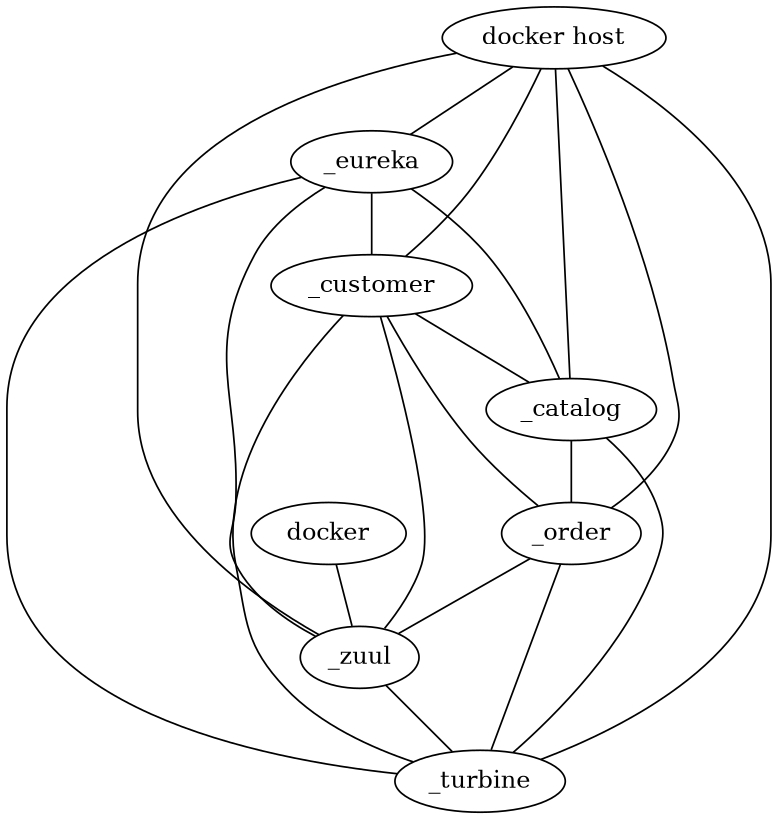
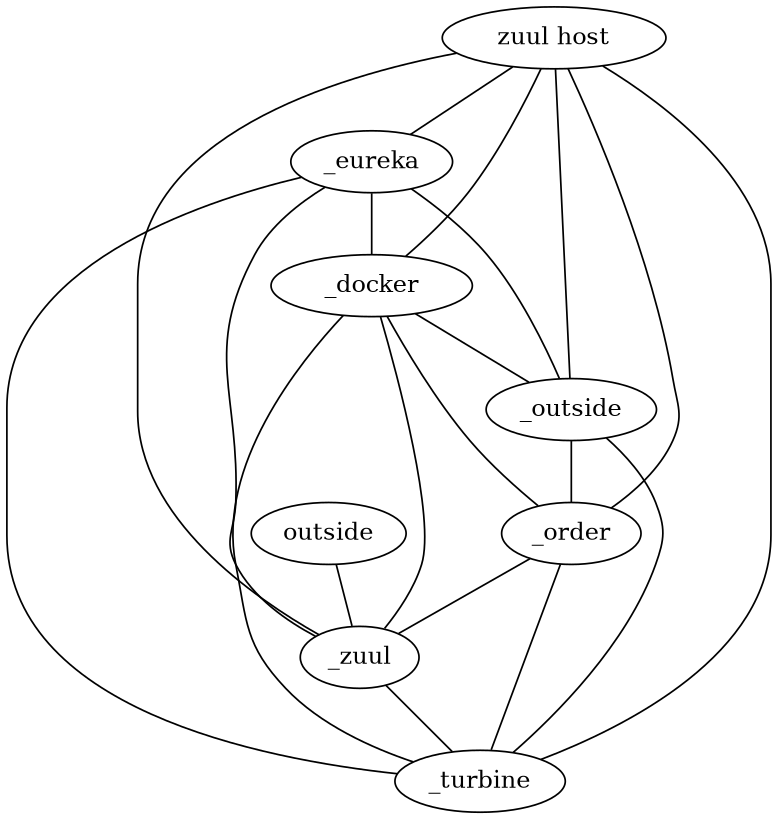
node "docker host": label "docker host" -> "zuul host"
node "_customer": label "_customer" -> "_docker"
node "_catalog": label "_catalog" -> "_outside"
node "docker": label "docker" -> "outside"
